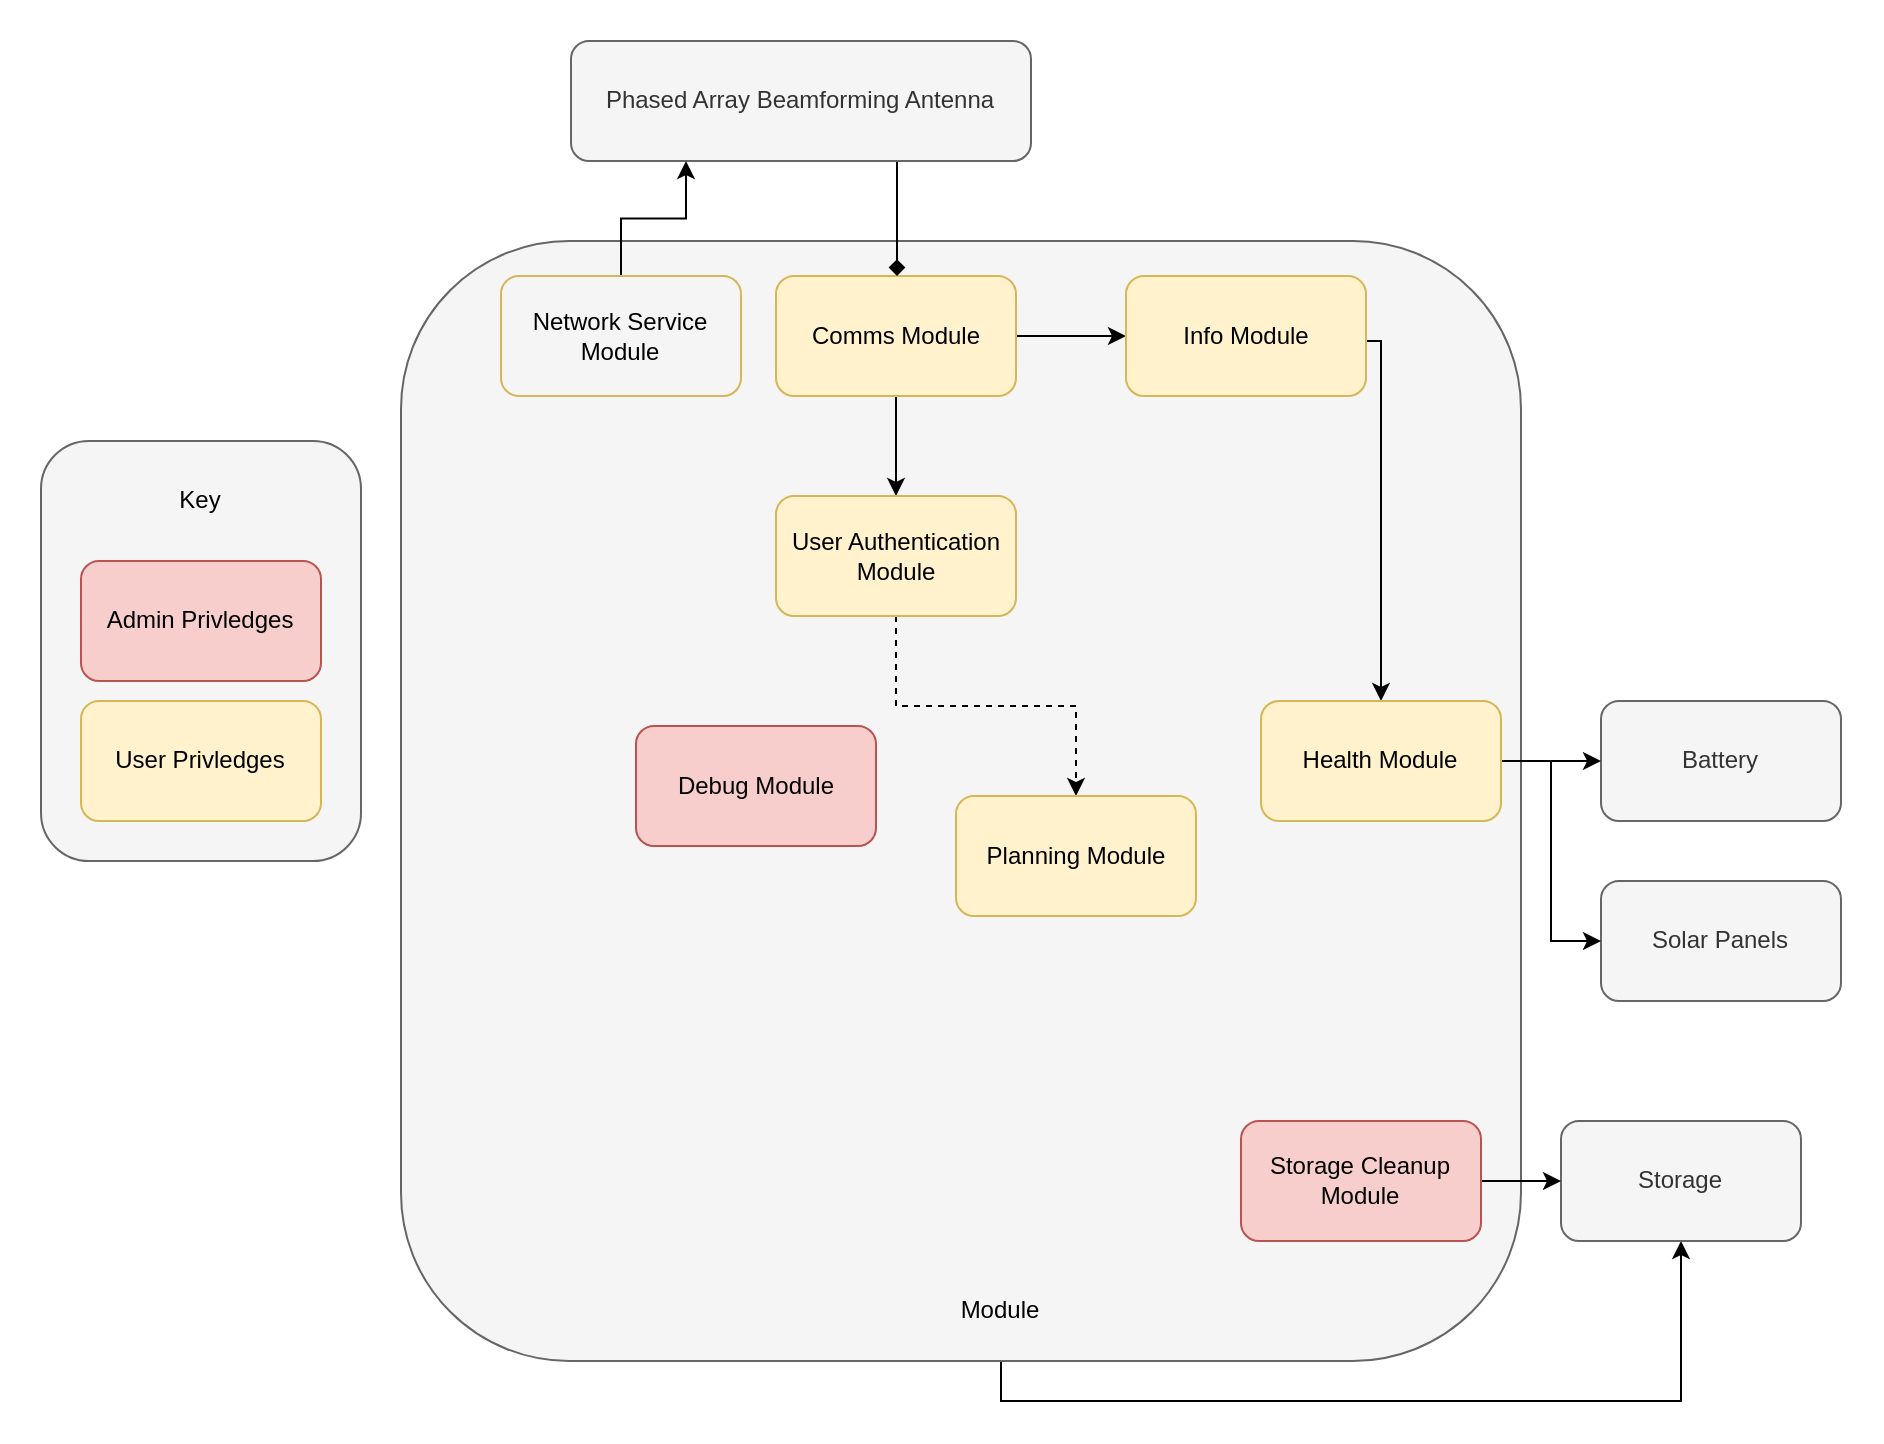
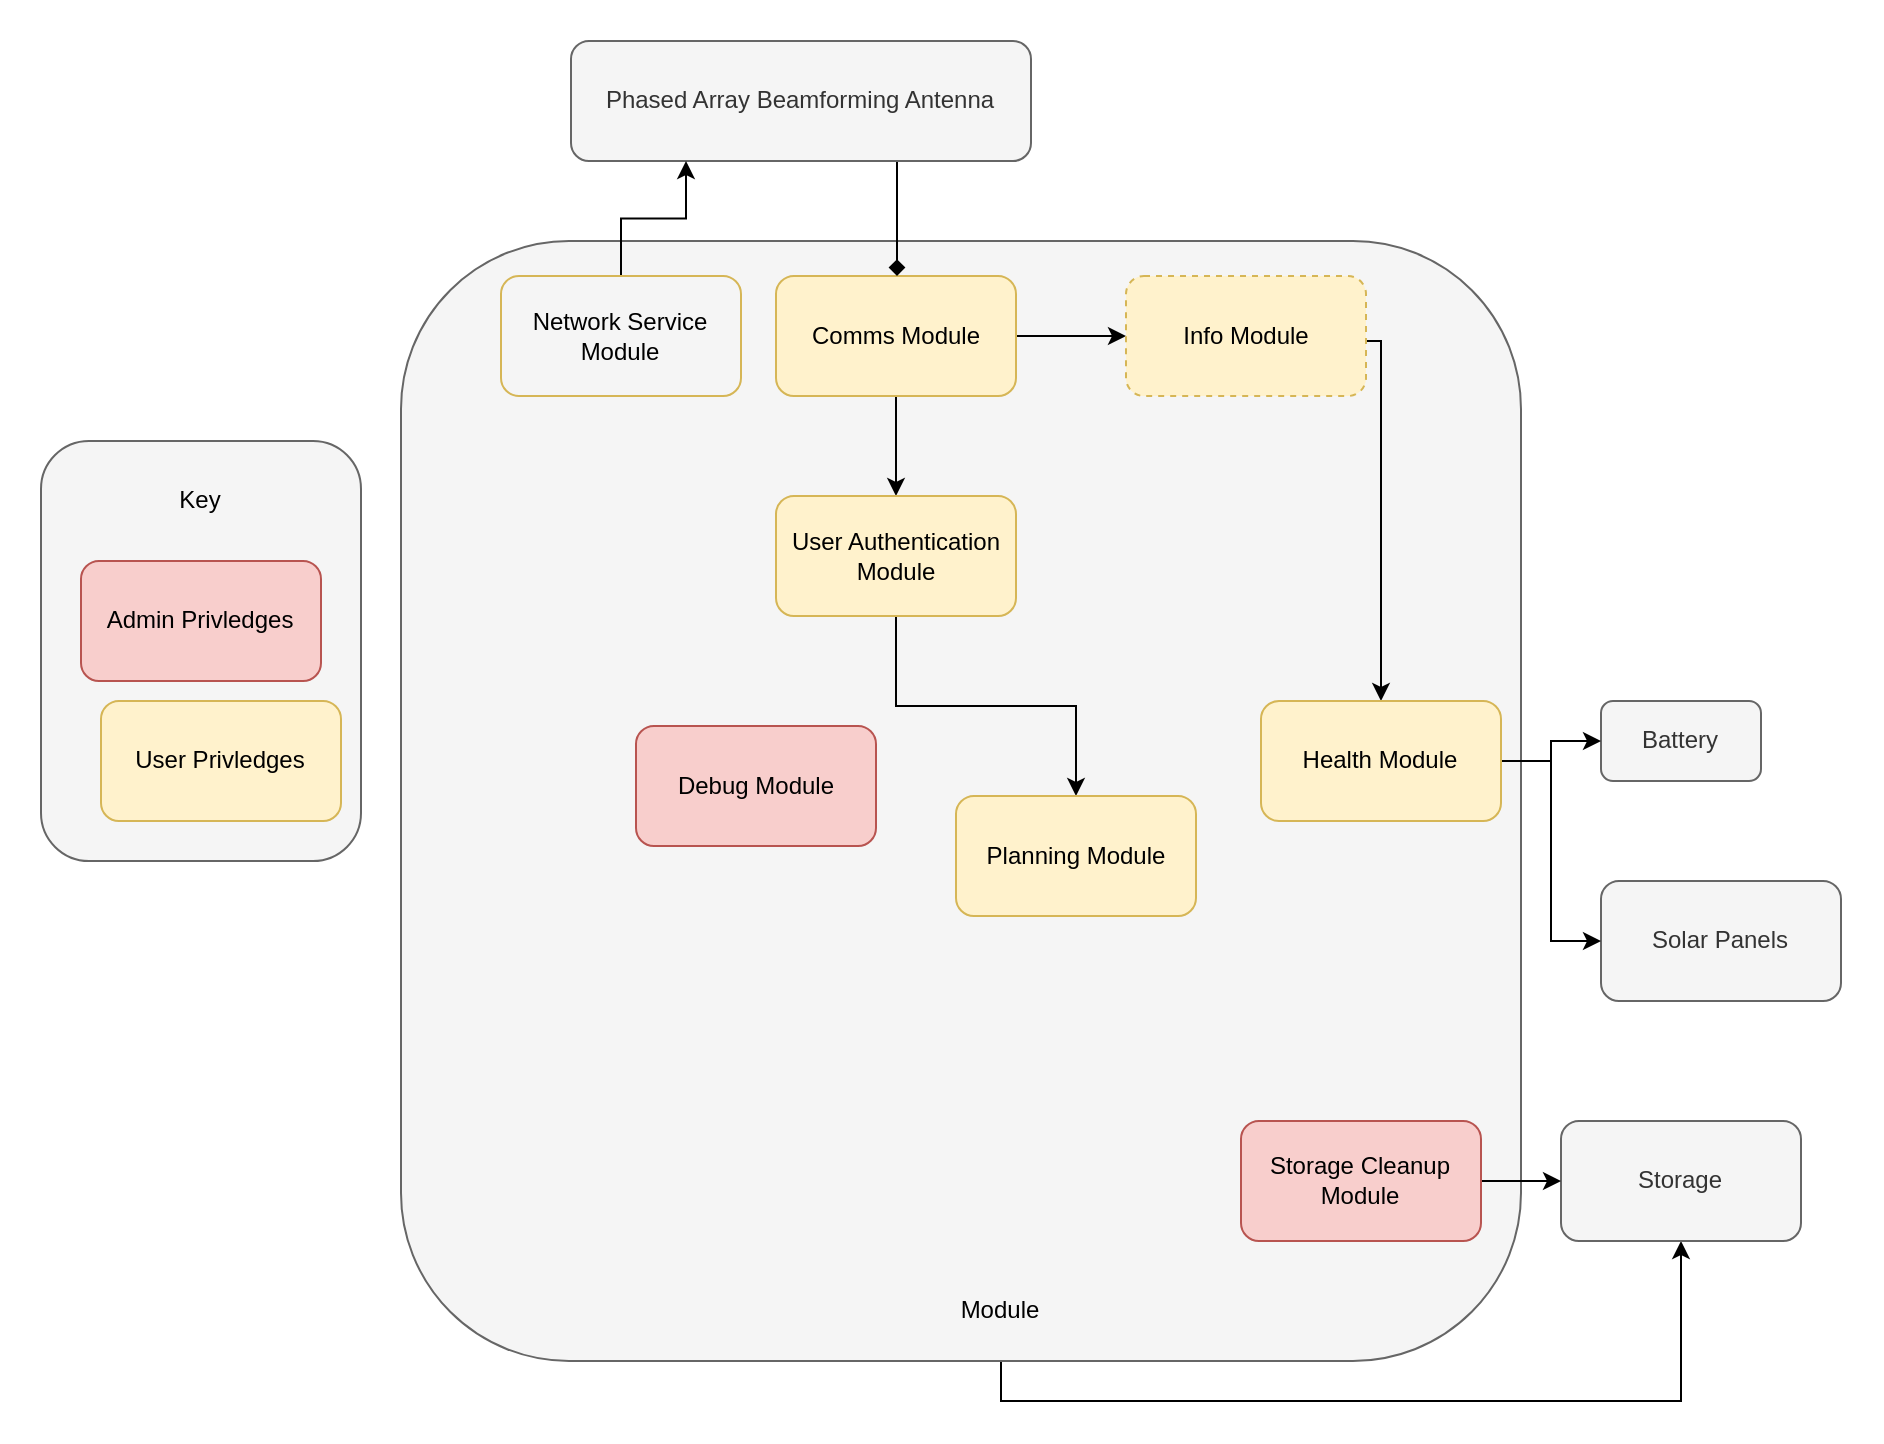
node "Info Module": style solid -> dashed
edge "User Authentication Module" -> "Planning Module": style dashed -> solid
node "User Privledges": moved (201, 761) -> (221, 761)
node "Battery": size 240x120 -> 160x80
